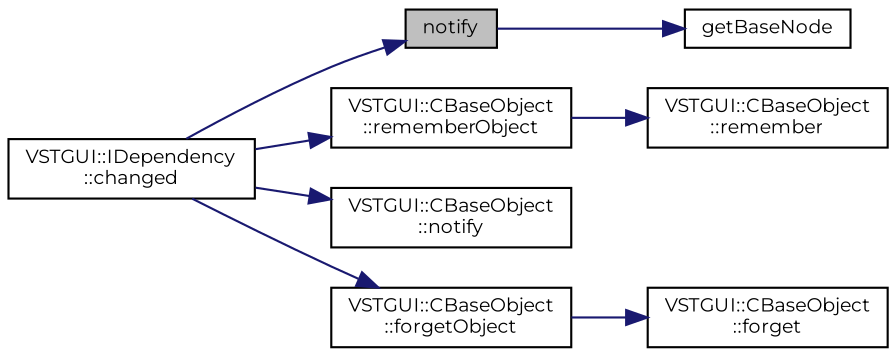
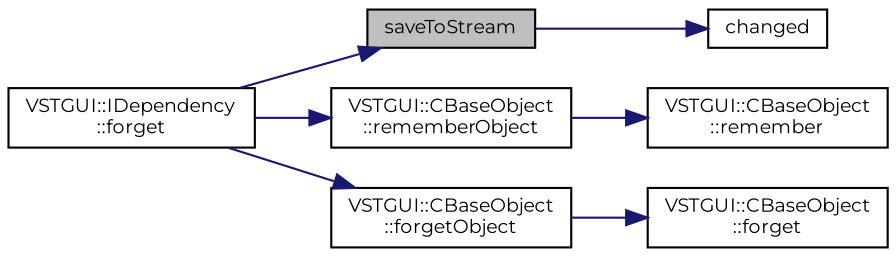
node "notify": label "notify" -> "saveToStream"
node "getBaseNode": label "getBaseNode" -> "changed"
node "VSTGUI::IDependency ::changed": label "VSTGUI::IDependency ::changed" -> "VSTGUI::IDependency ::forget"
node "VSTGUI::CBaseObject ::notify": removed
